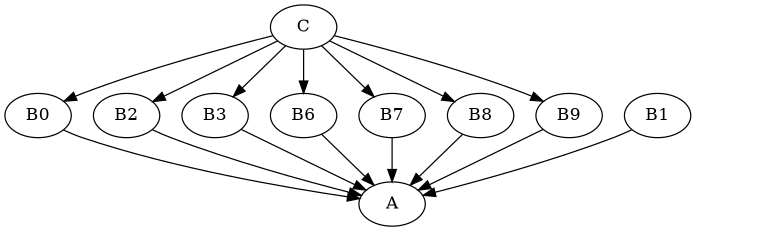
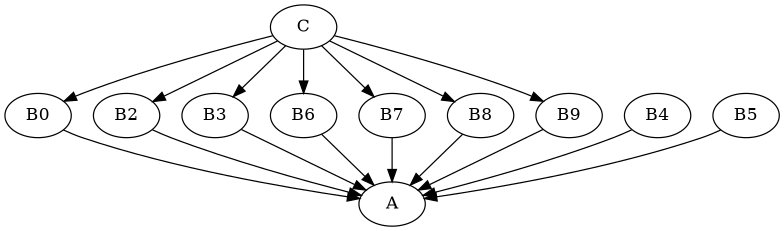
node "B1": label "B1" -> "B4"
node "B5": added
